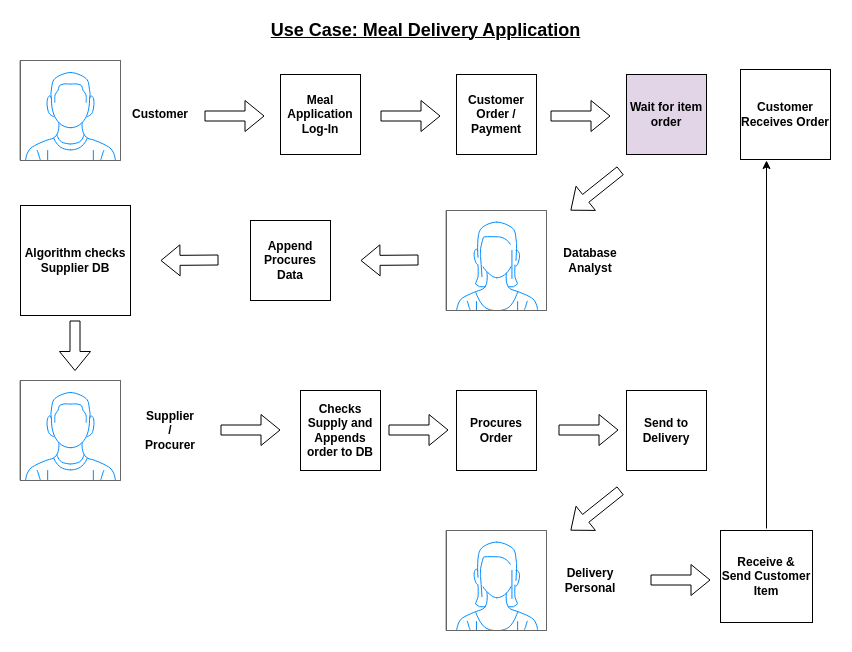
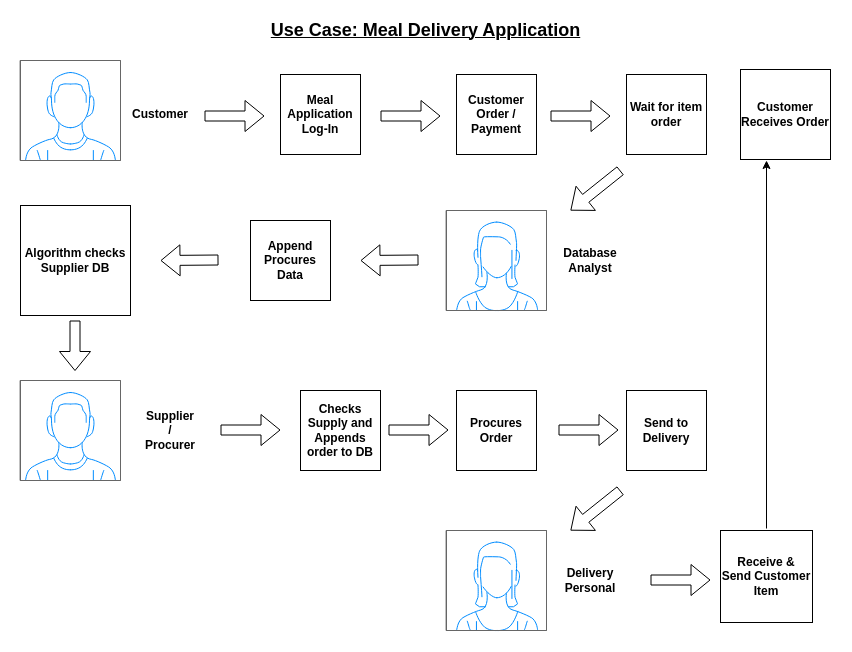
node "Wait for item order": fillcolor #e1d5e7 -> #ffffff
